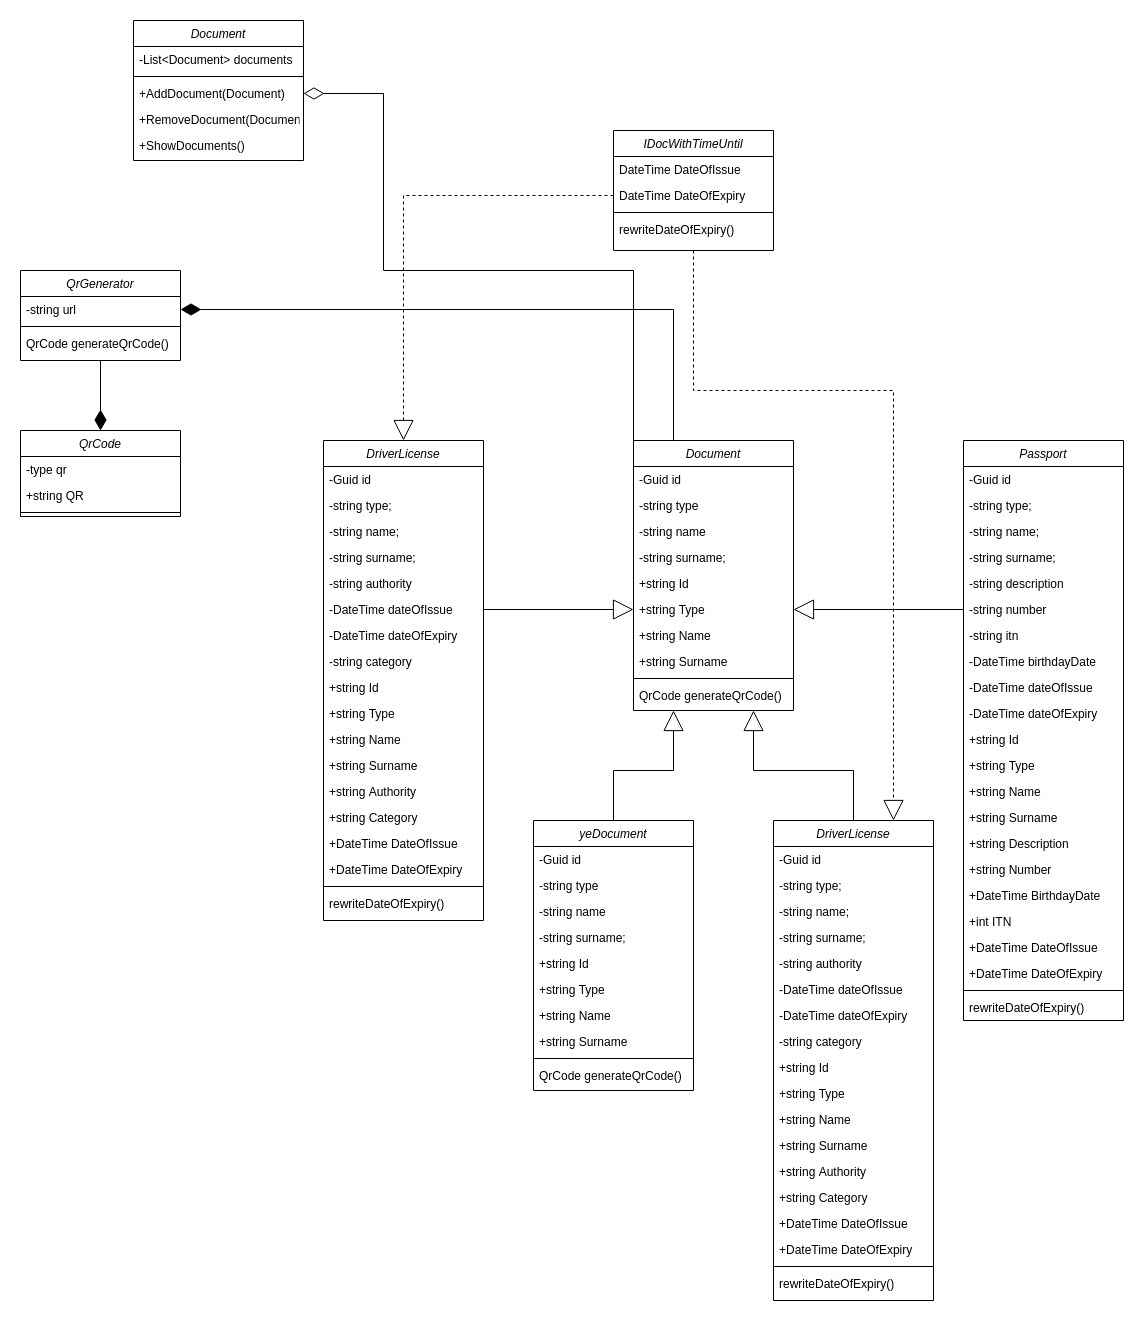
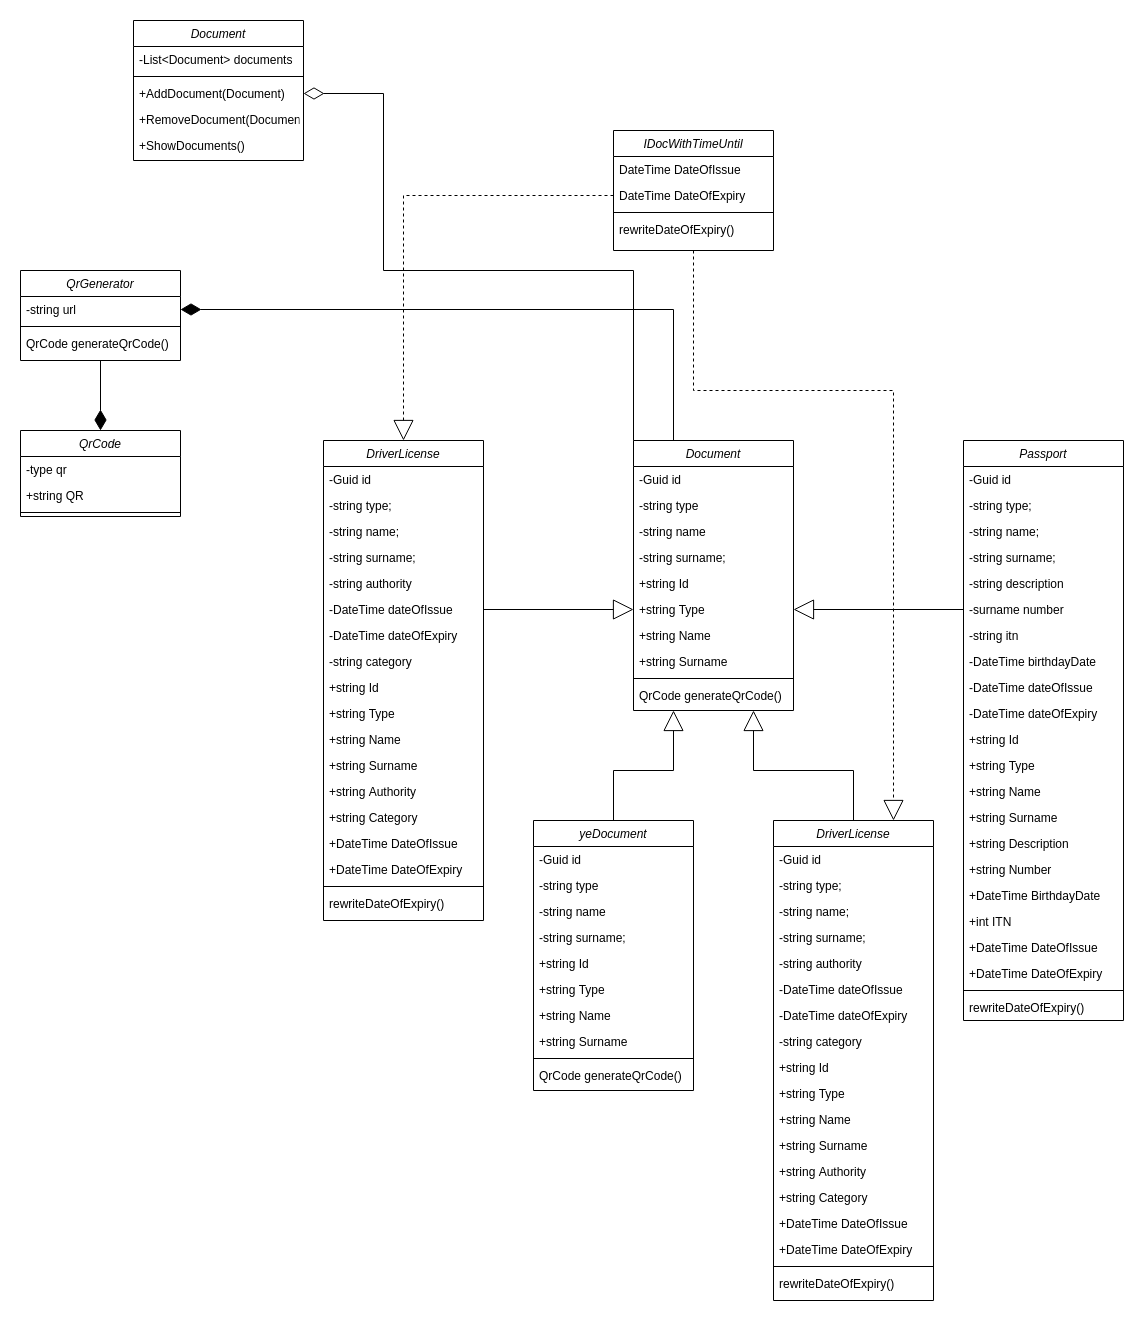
node "-string number": label "-string number" -> "-surname number"
